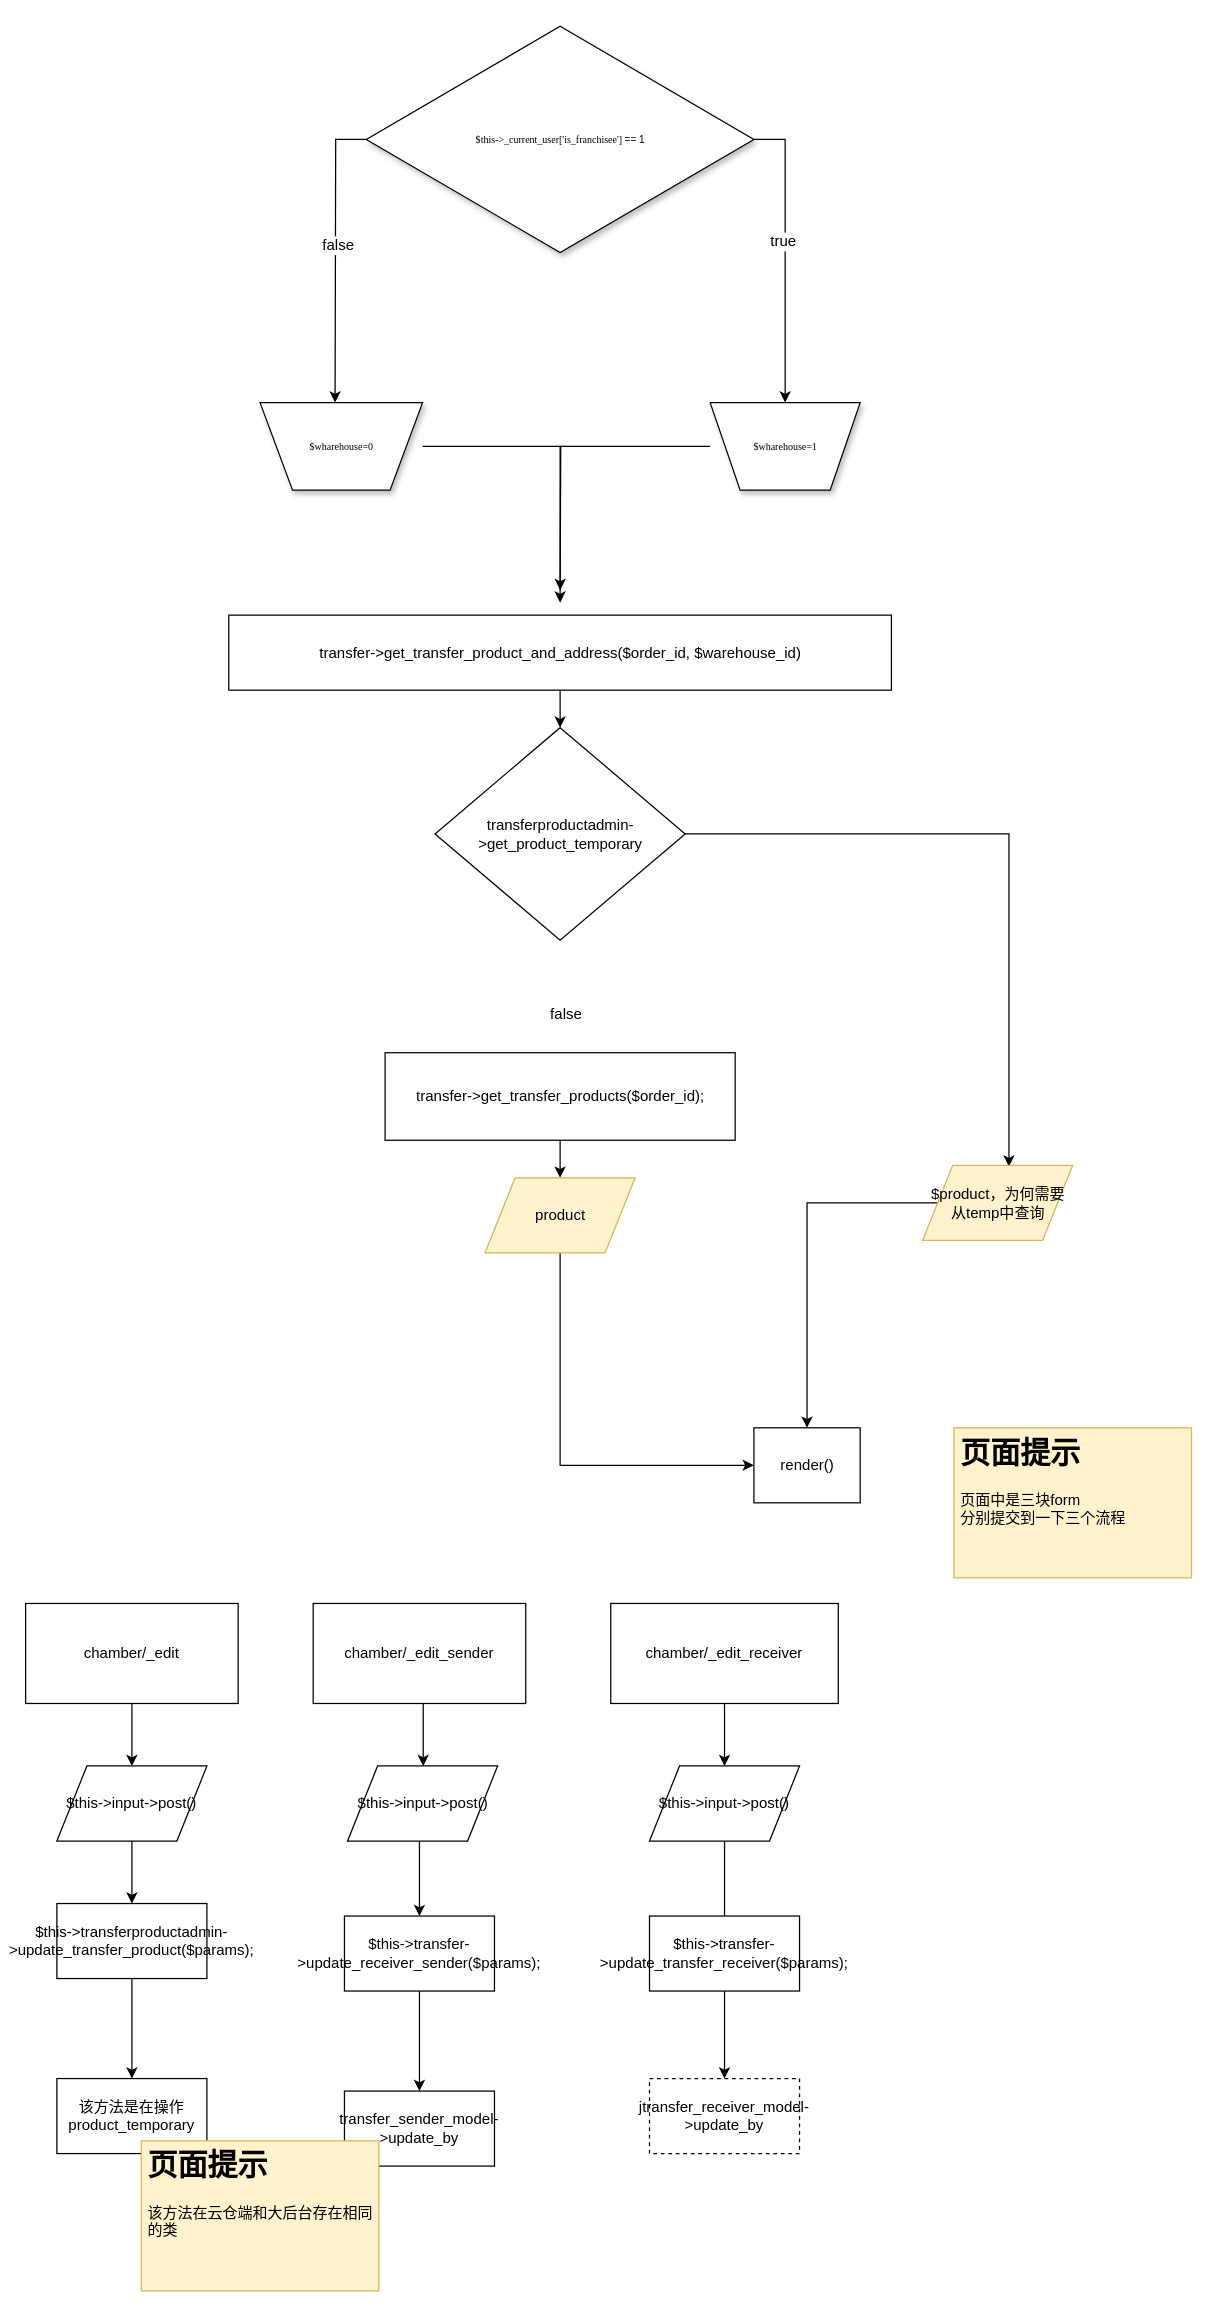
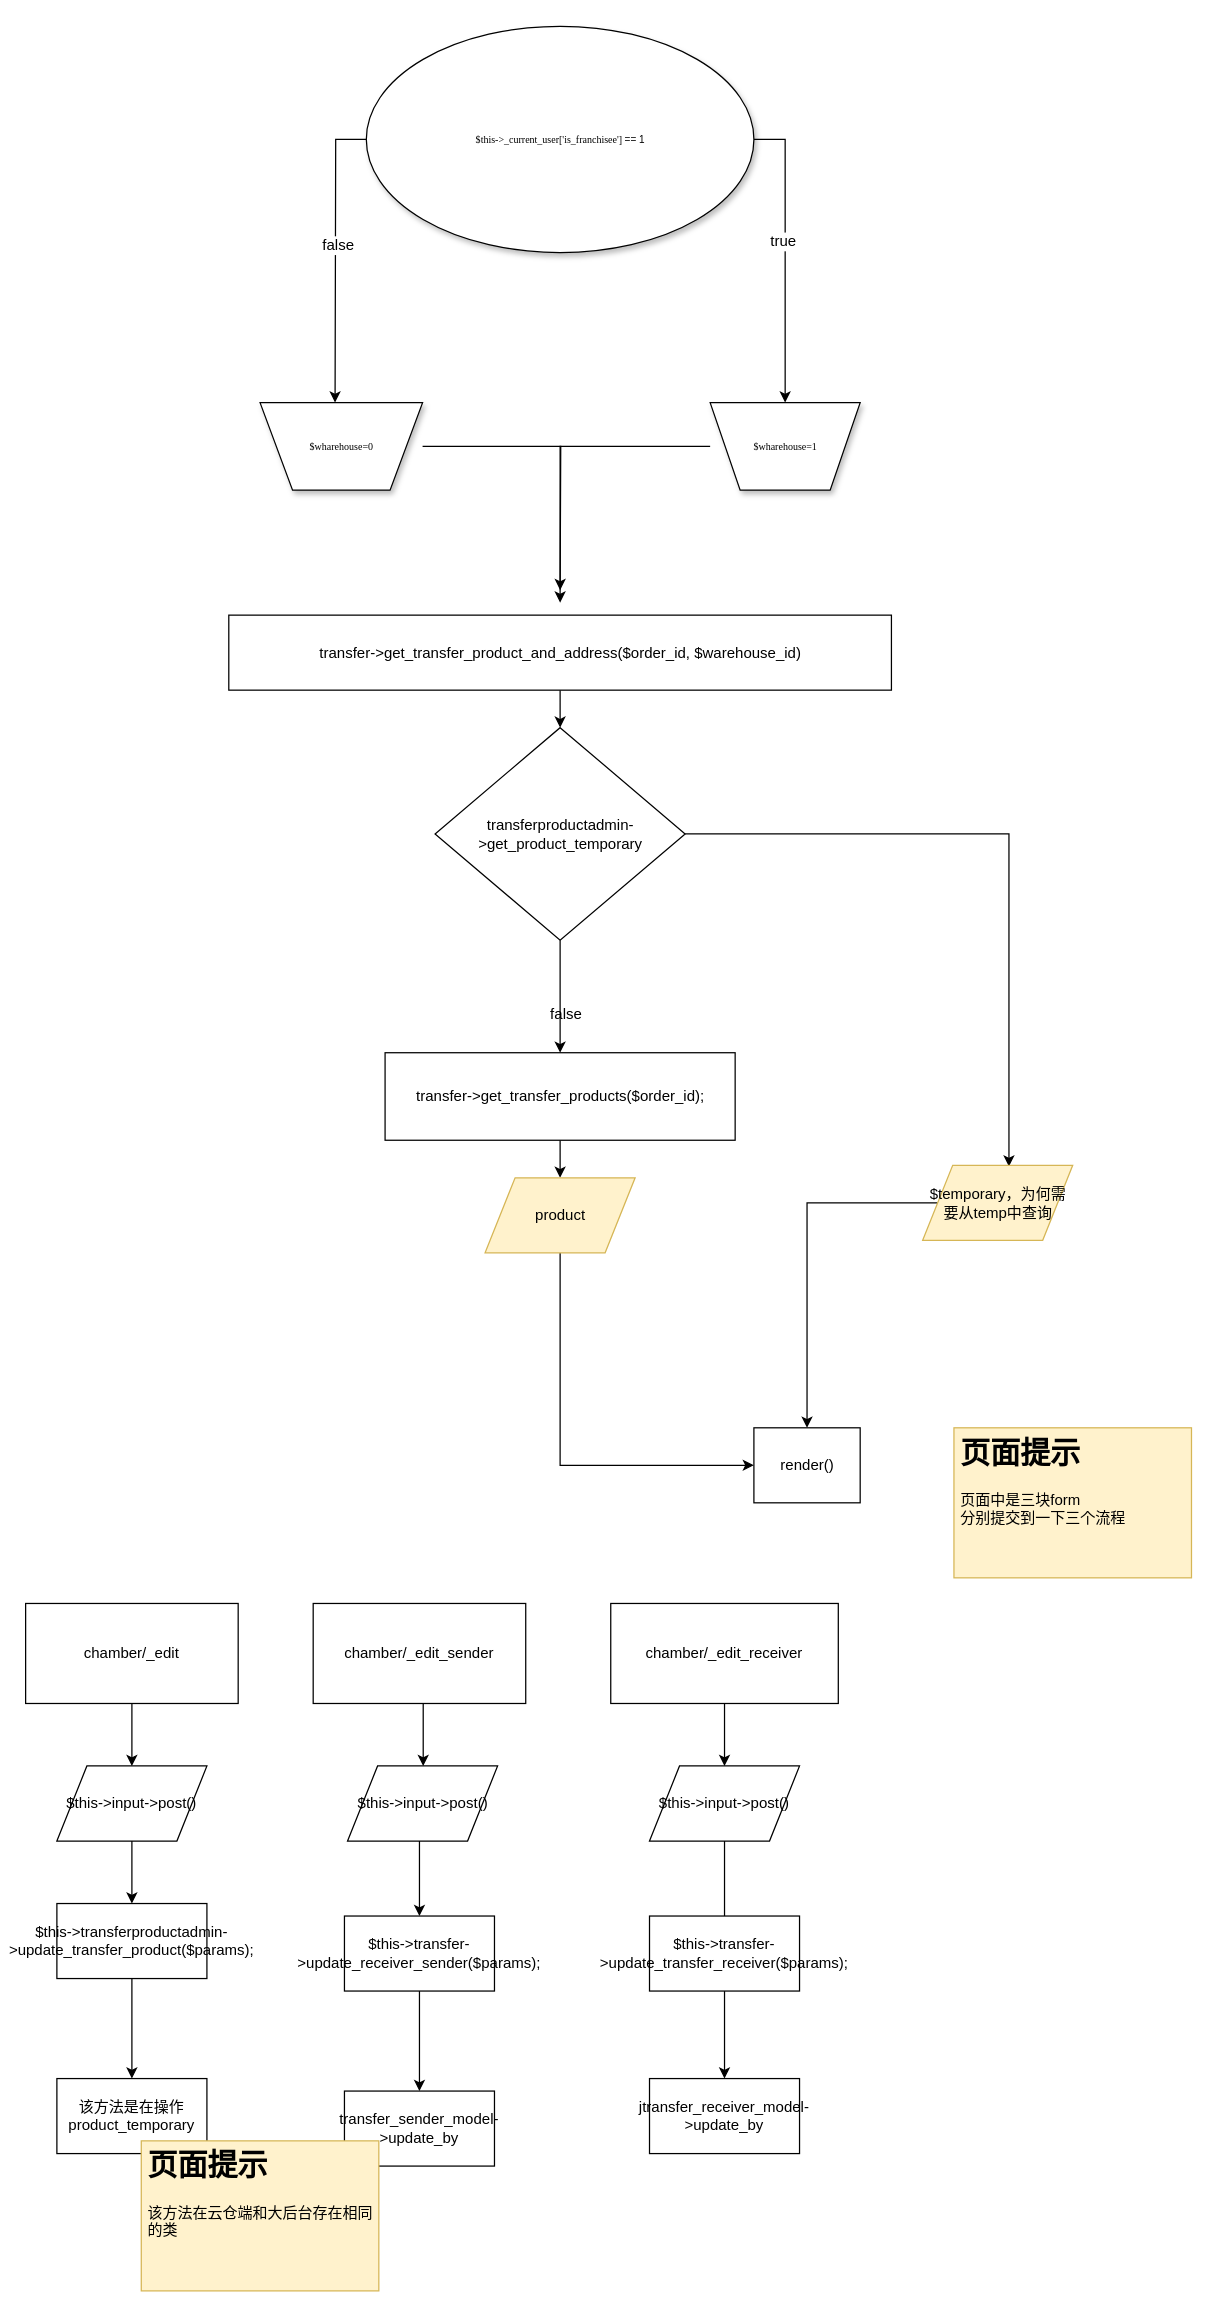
node "$this->_current_user['is_franchisee'] == 1": shape diamond -> ellipse
edge "transferproductadmin->get_product_temporary" -> "transfer->get_transfer_products($order_id);": added
node "$product，为何需要从temp中查询": label "$product，为何需要从temp中查询" -> "$temporary，为何需要从temp中查询"
node "jtransfer_receiver_model->update_by": style dashed -> solid
